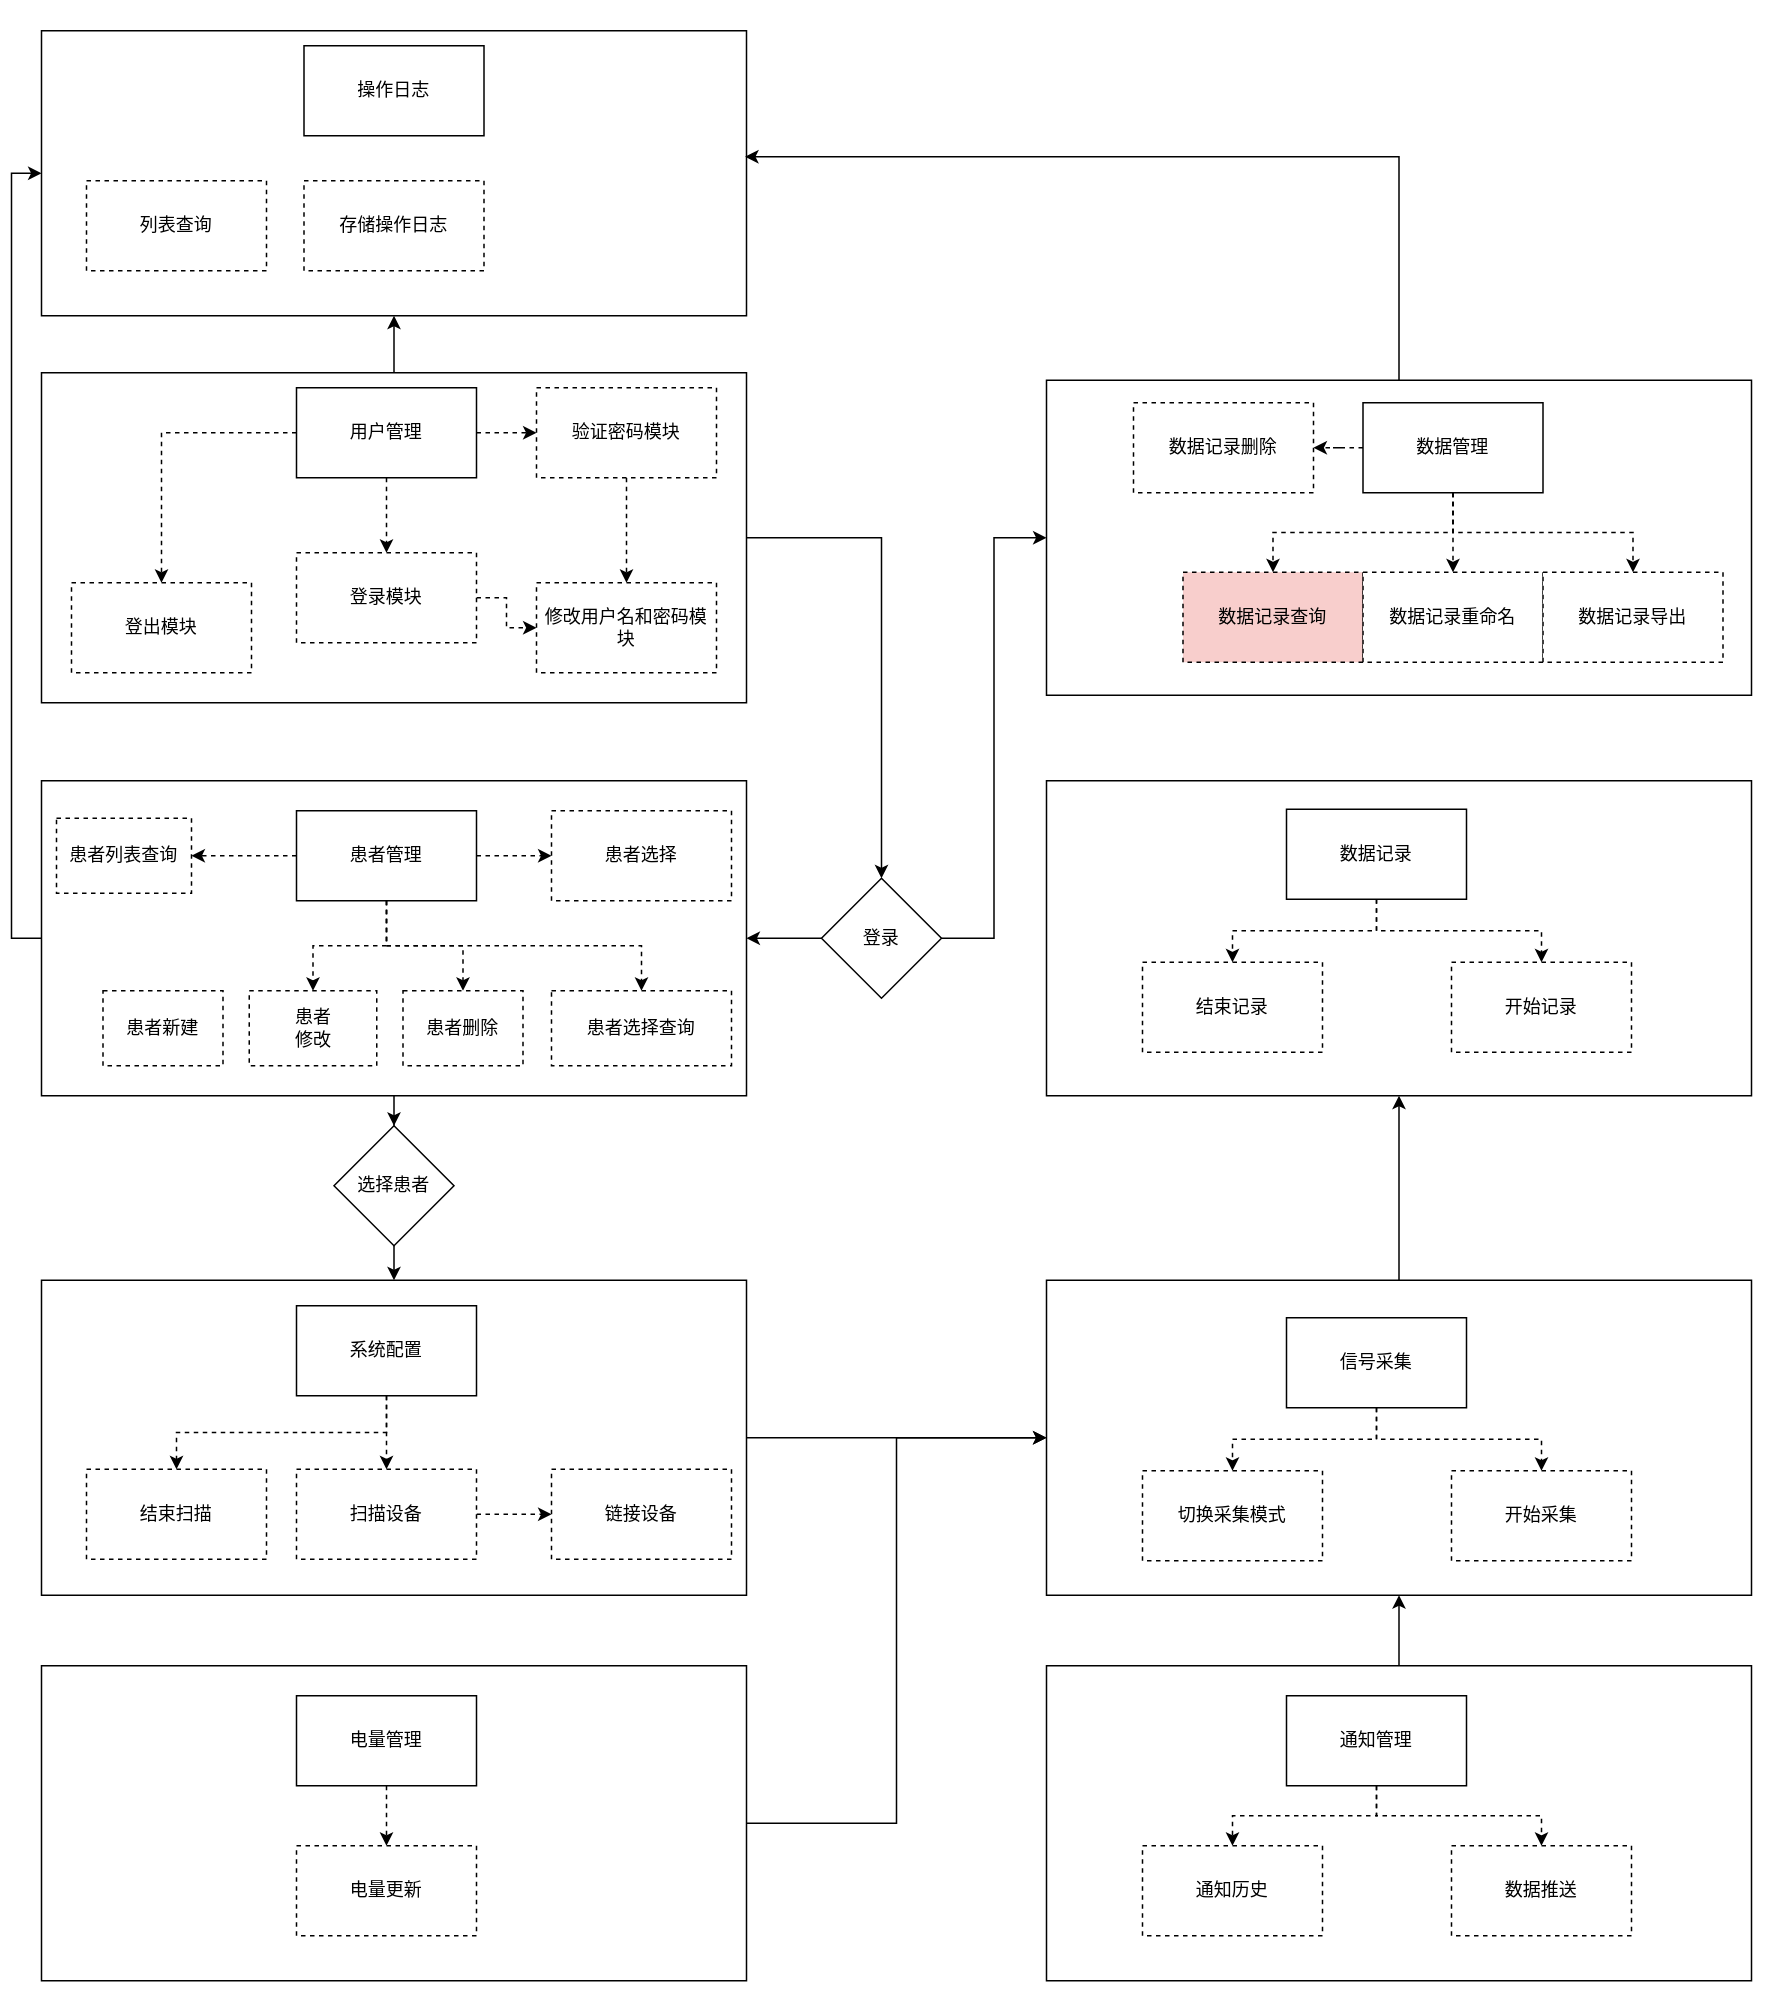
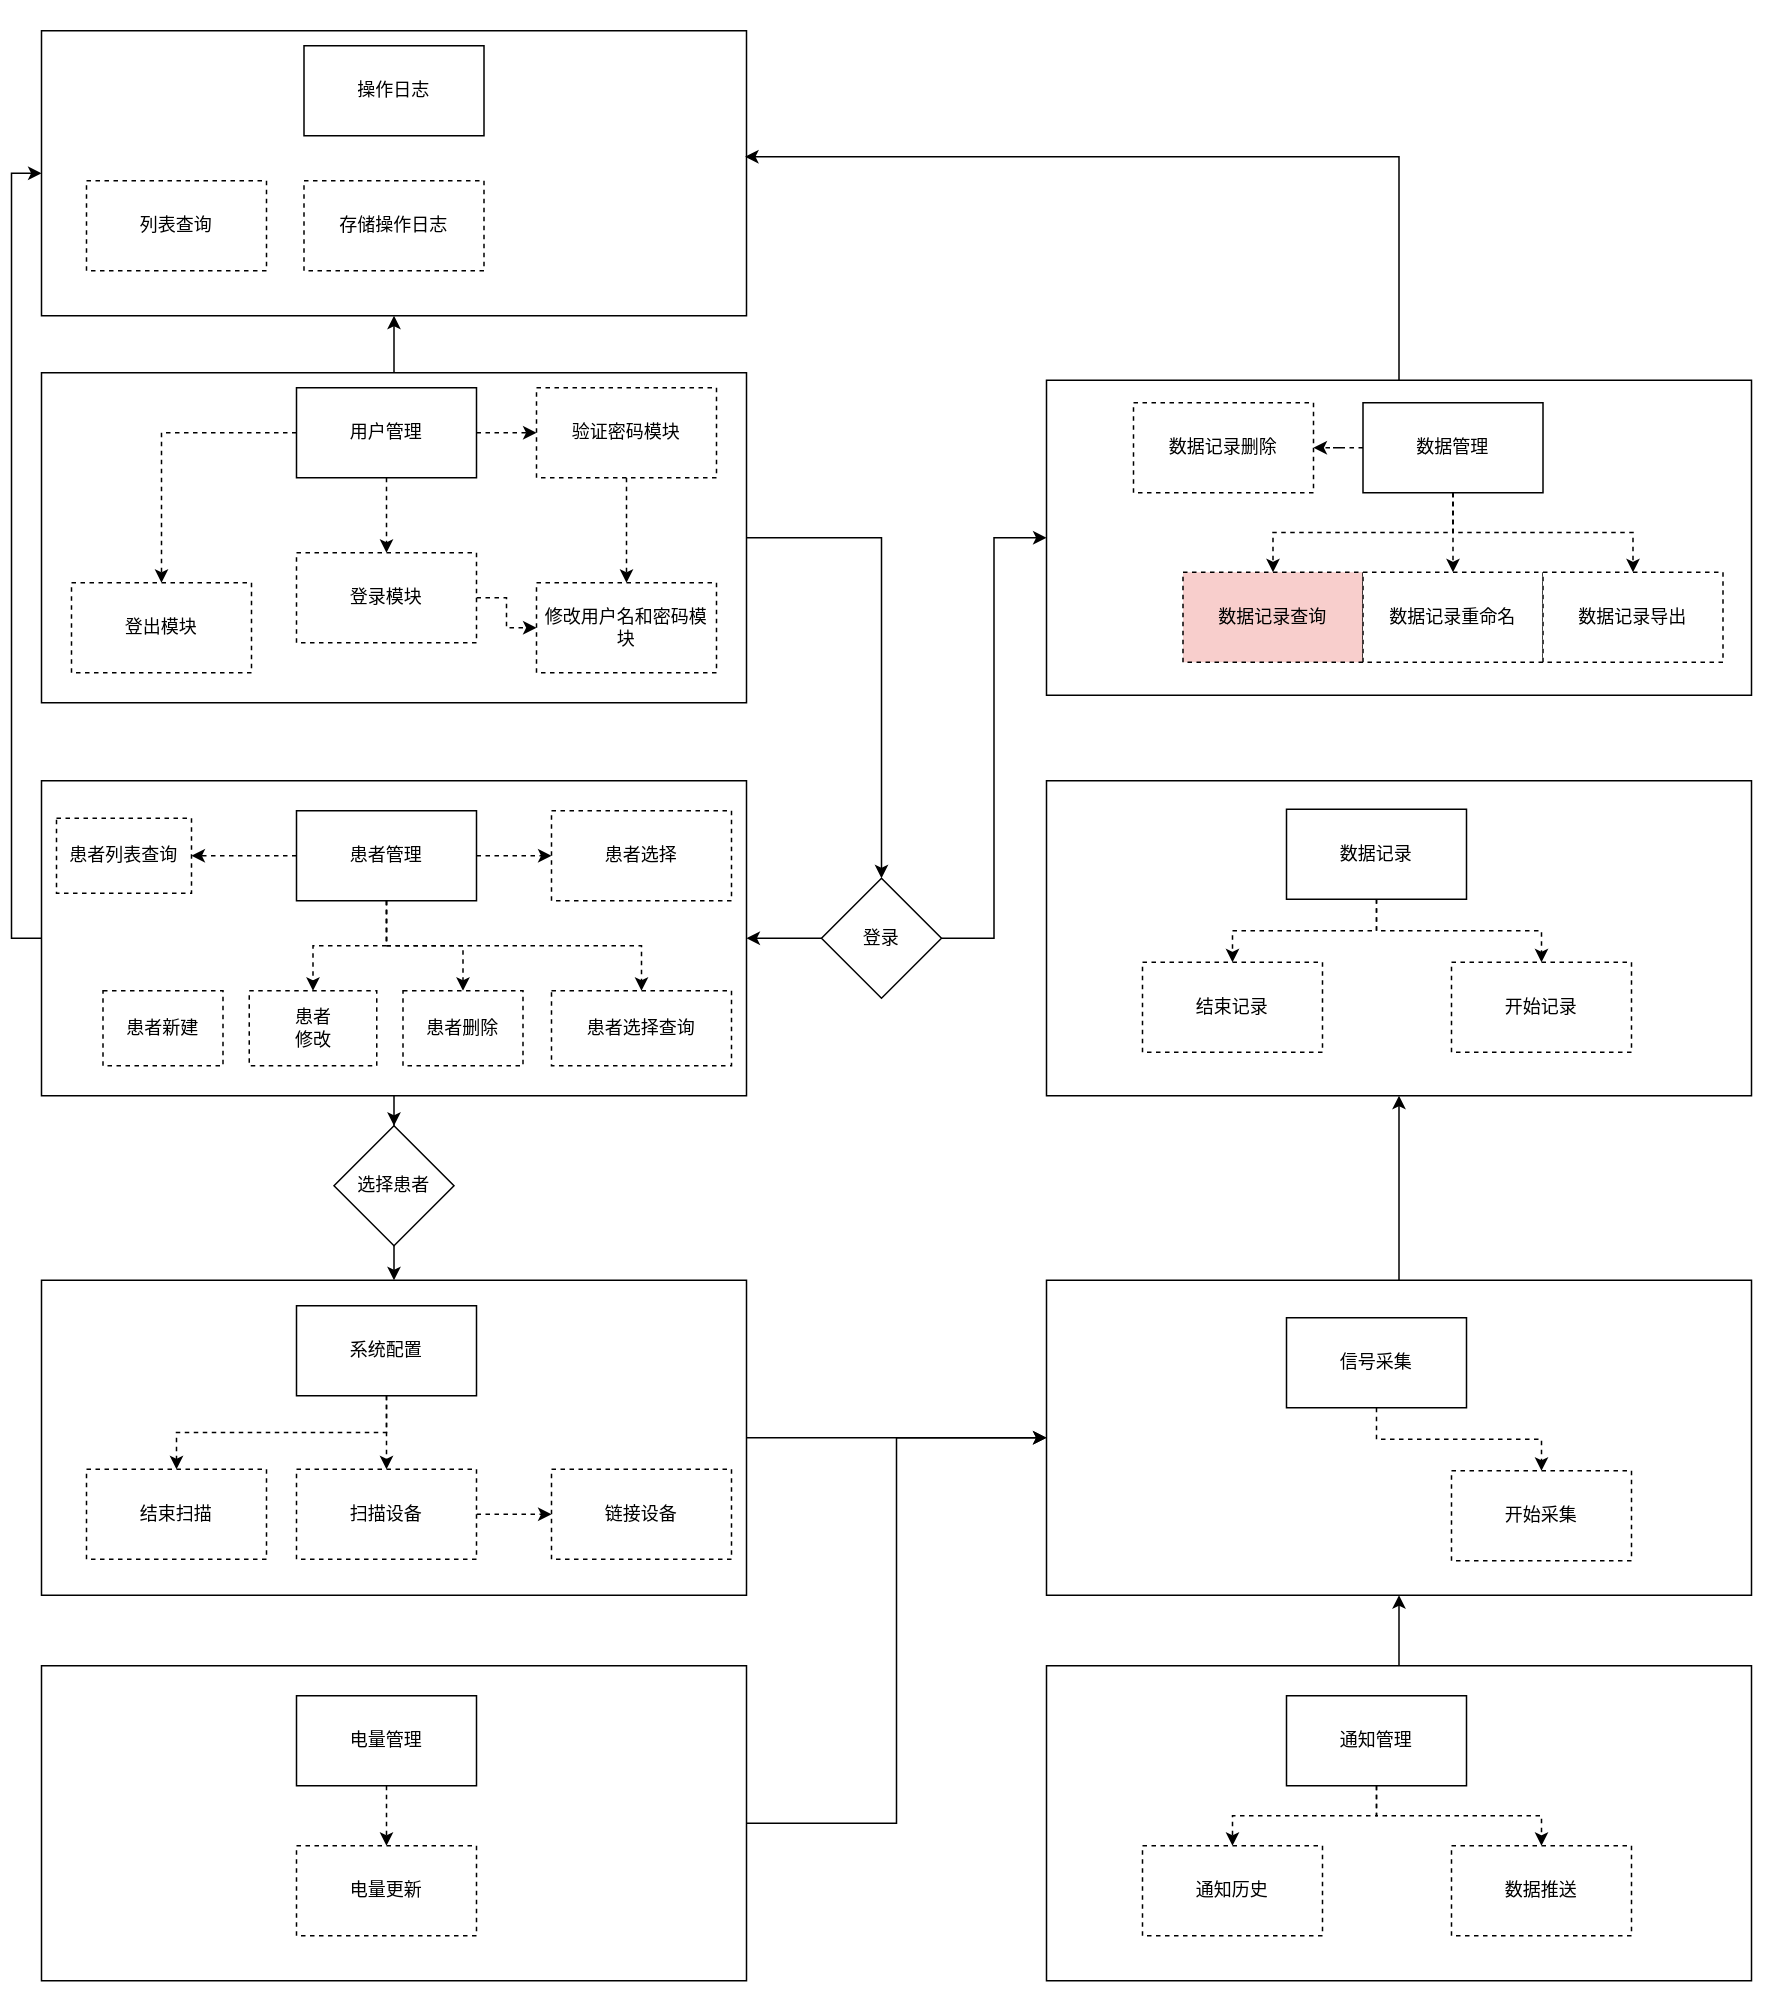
edge "信号采集" -> "切换采集模式": removed
node "切换采集模式": removed
